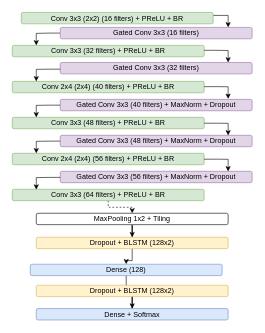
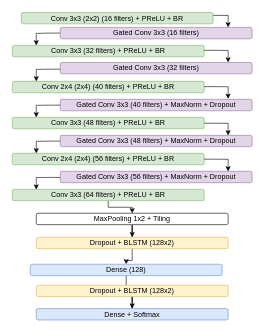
edge "Conv 3x3 (64 filters) + PReLU + BR" -> "MaxPooling 1x2 + Tiling": style dashed -> solid
